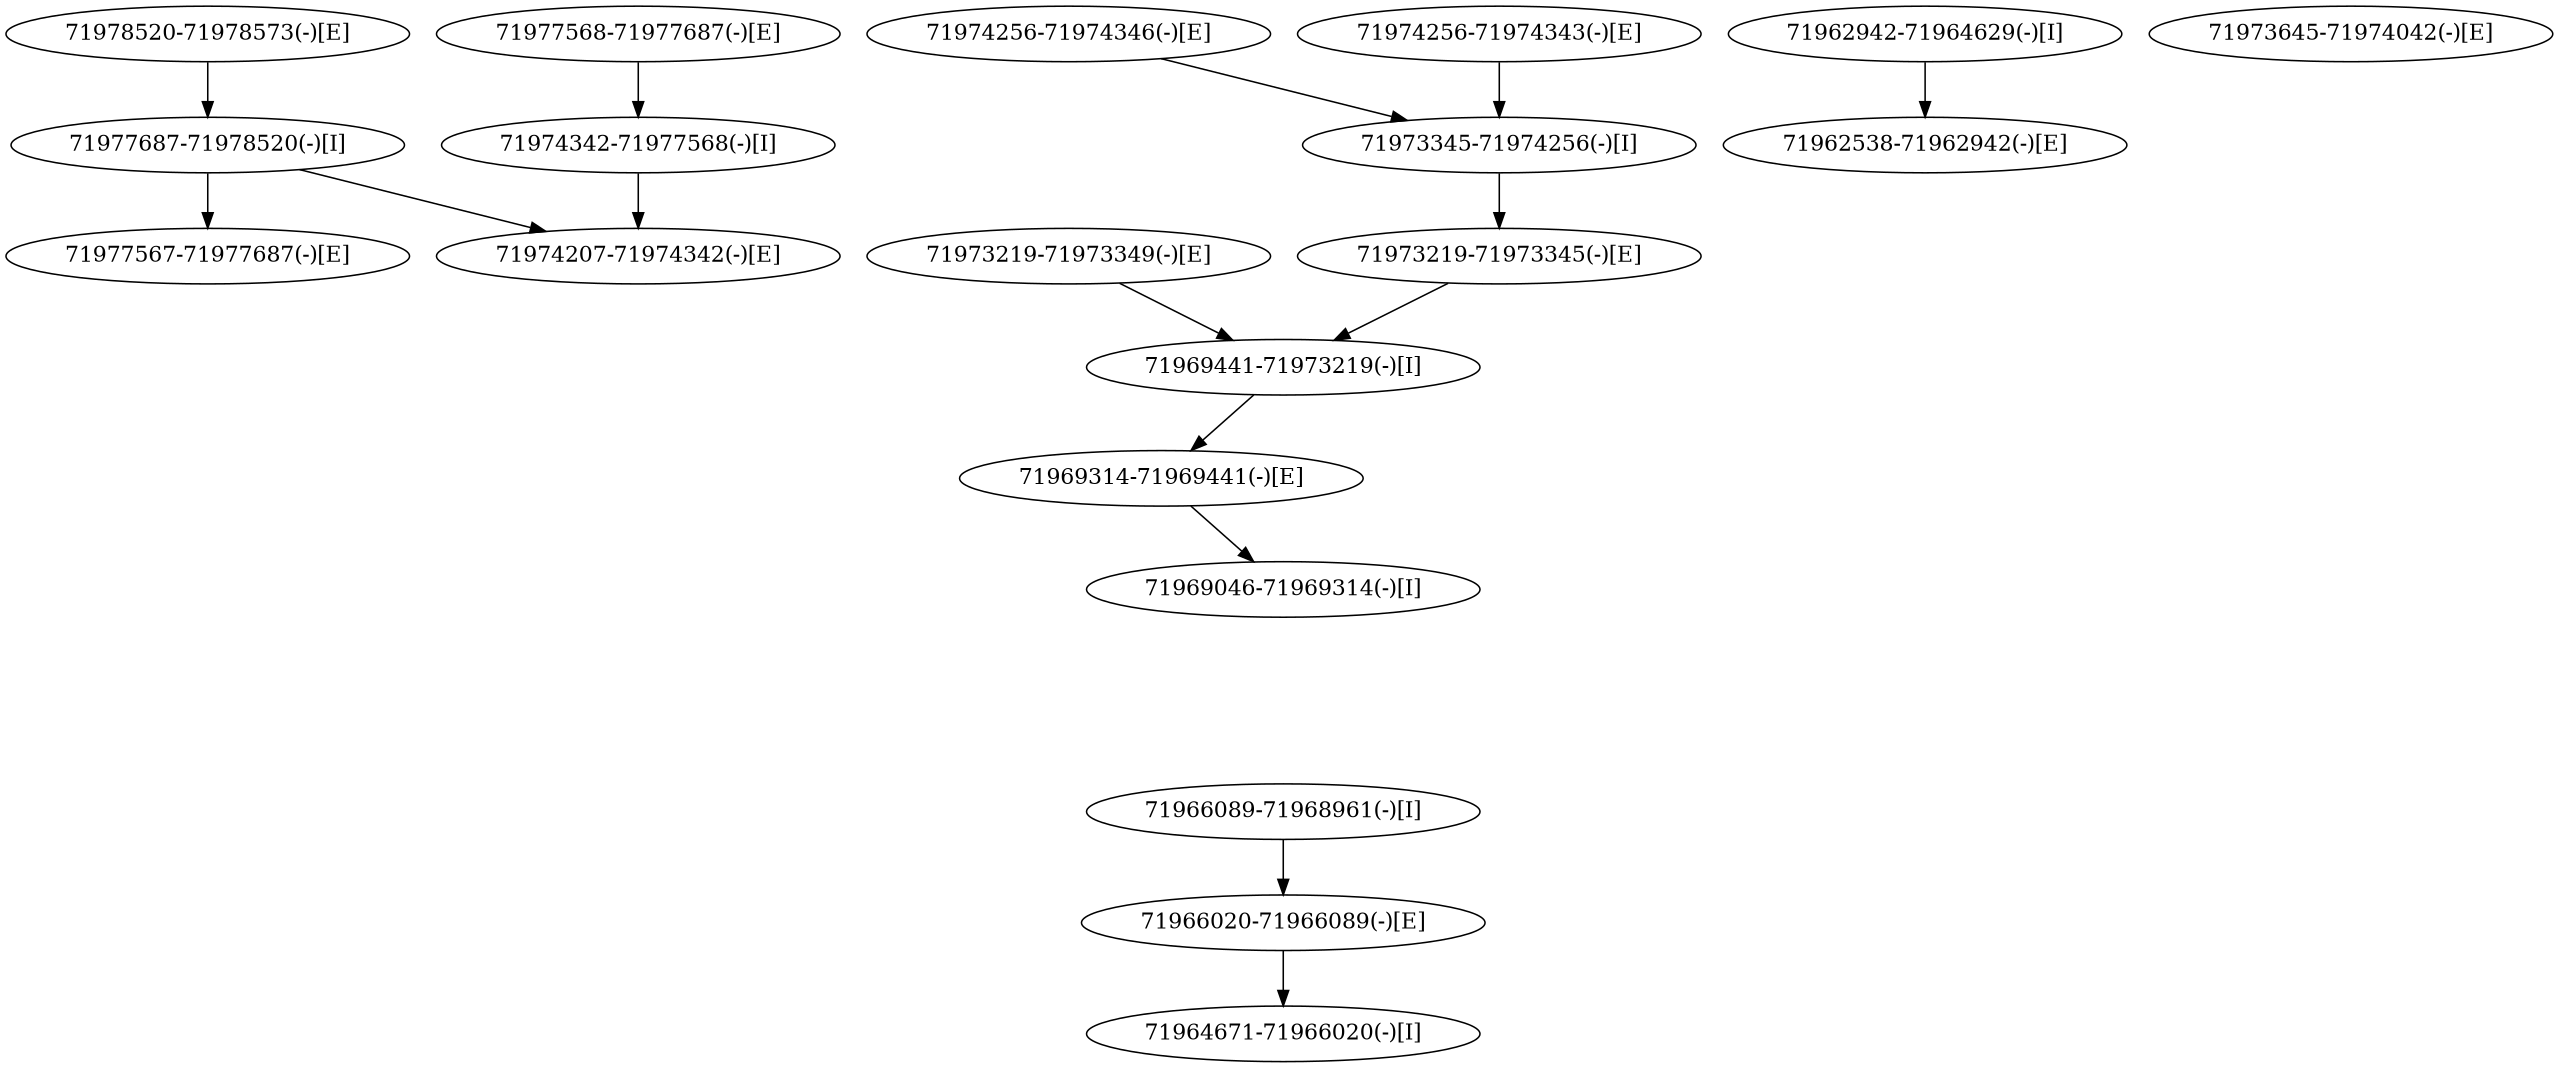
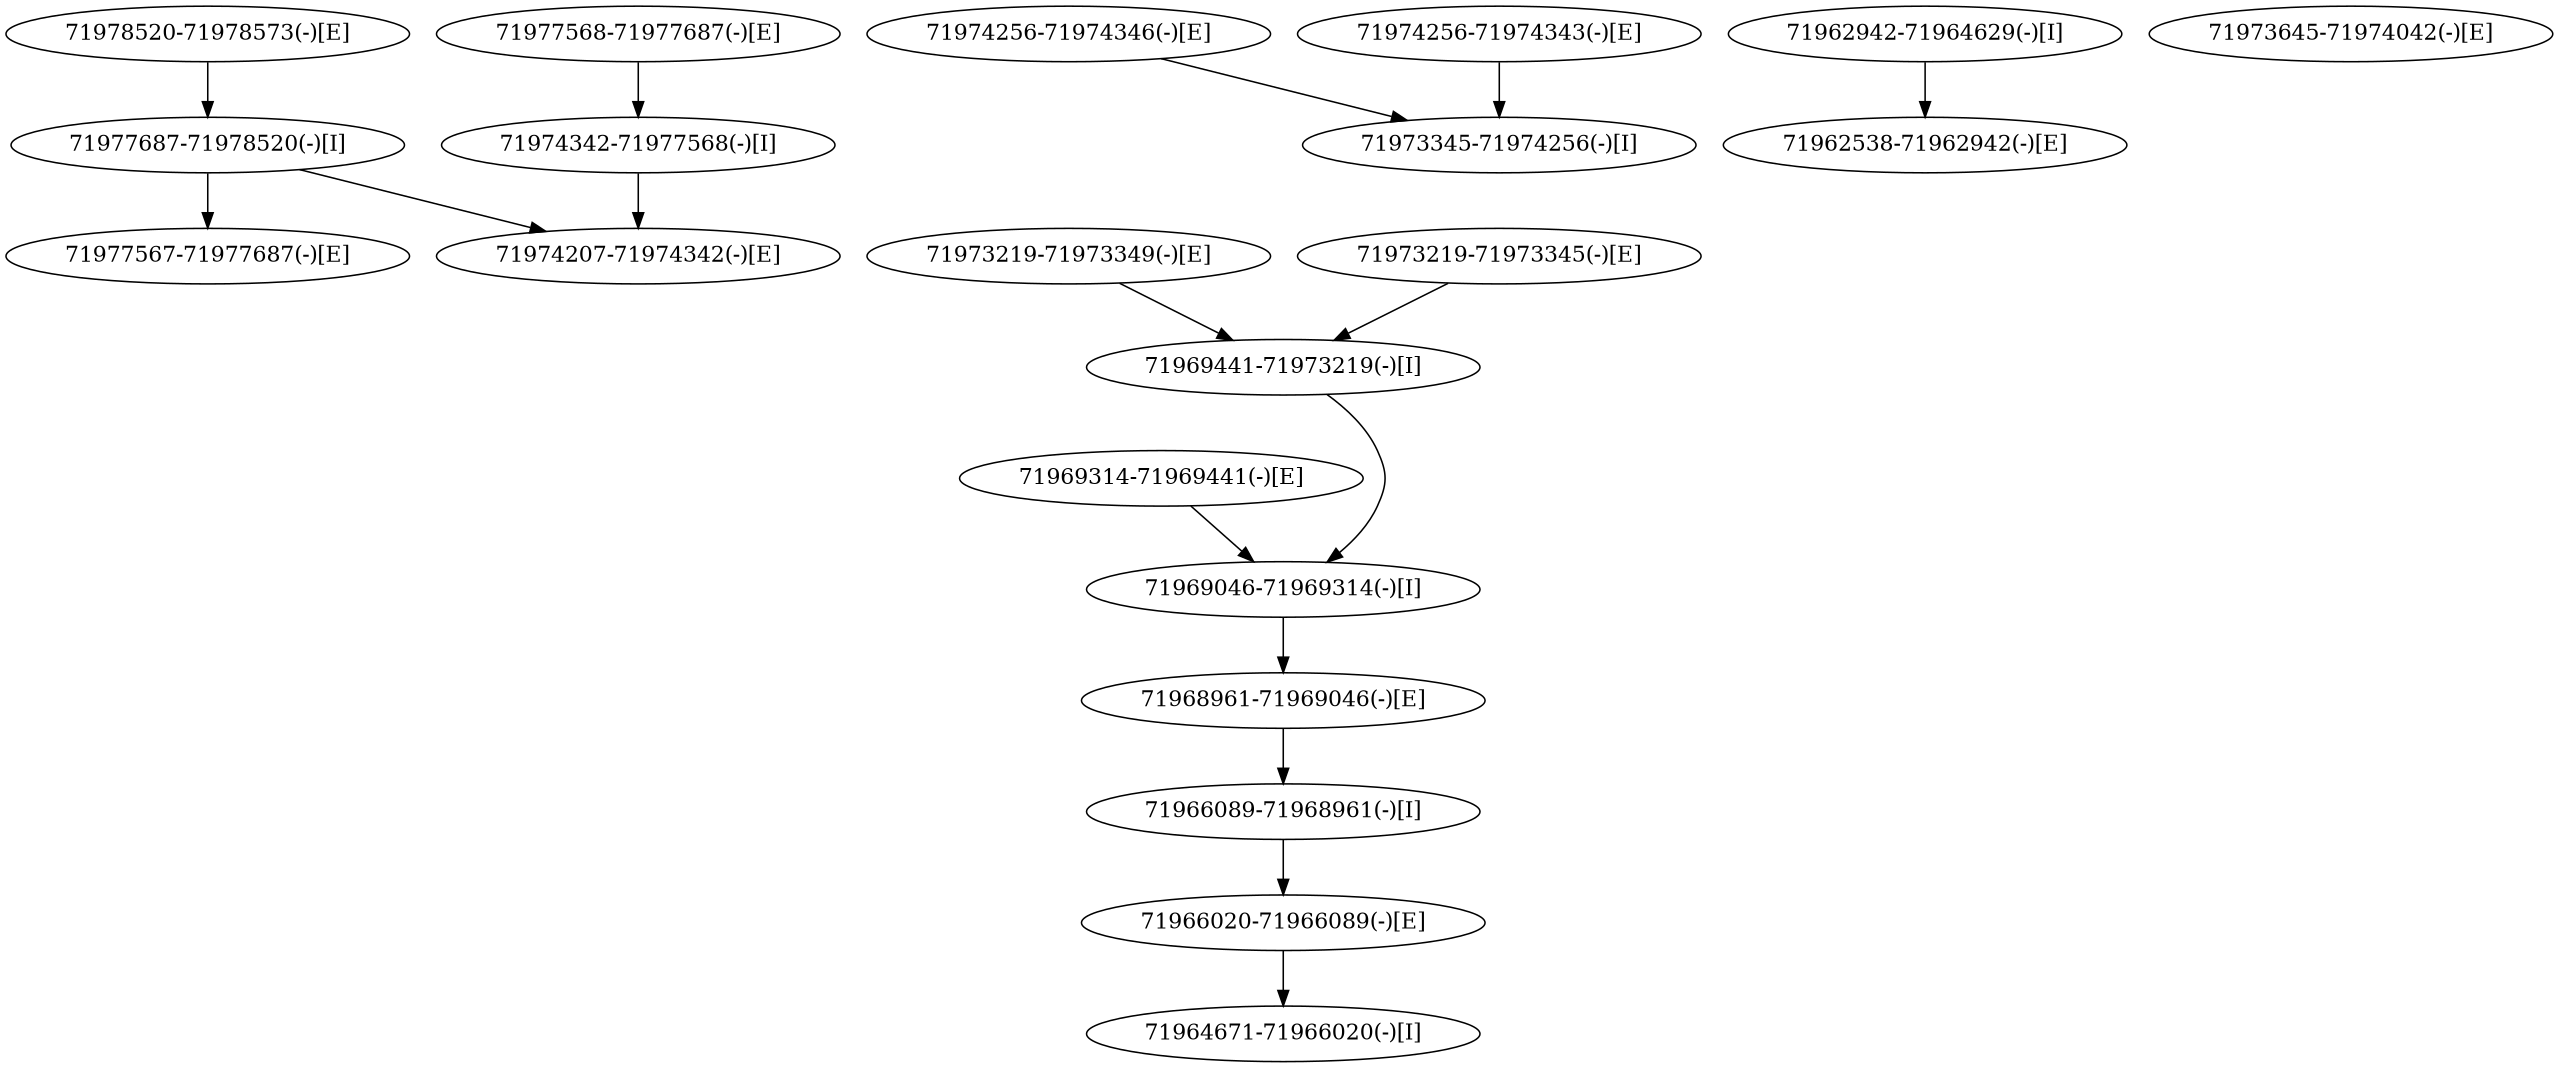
edge "71973345-71974256(-)[I]" -> "71973219-71973345(-)[E]": removed
edge "71969441-71973219(-)[I]" -> "71969314-71969441(-)[E]": now "71969441-71973219(-)[I]" -> "71969046-71969314(-)[I]"
node "71968961-71969046(-)[E]": added
